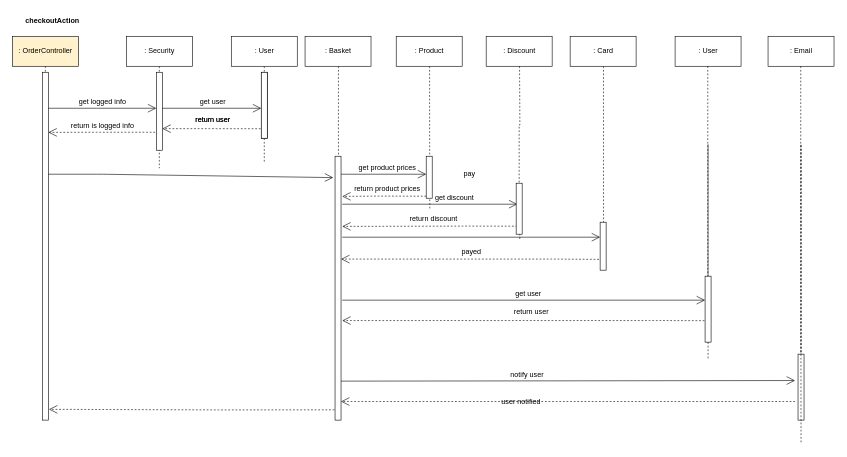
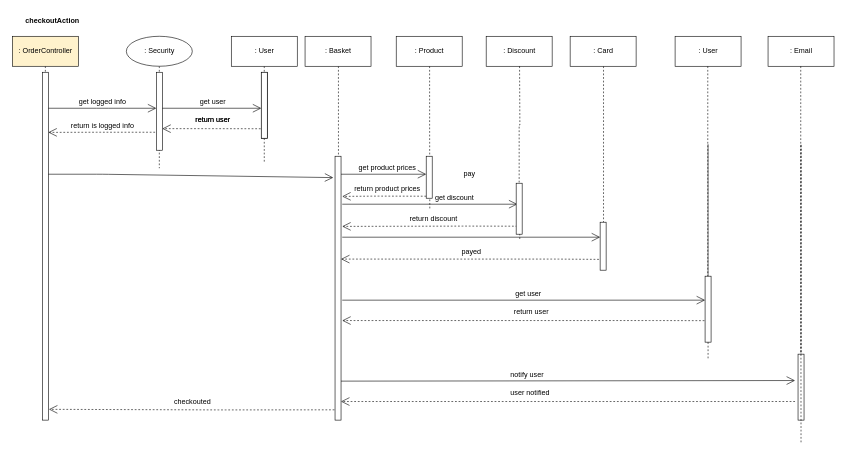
node ": Security": shape rectangle -> ellipse
node "checkouted": added
node "user notified": moved (521, 402) -> (530, 393)
